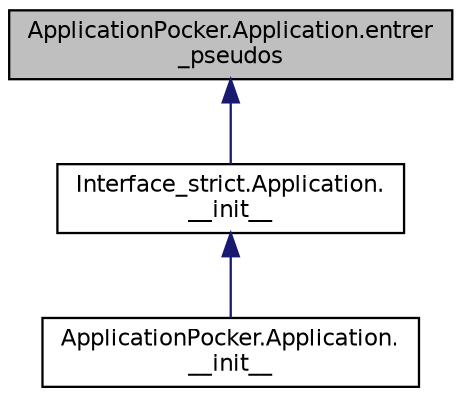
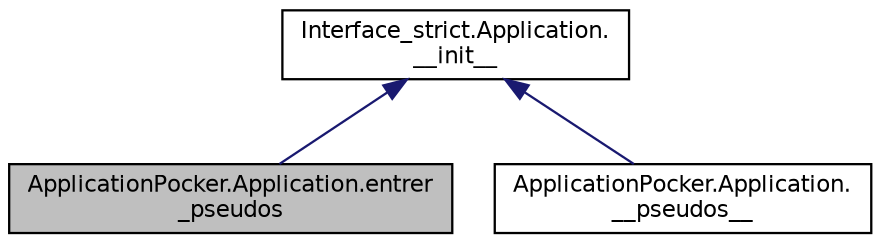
edge "Interface_strict.Application. __init__" -> "ApplicationPocker.Application.entrer _pseudos": reversed
node "ApplicationPocker.Application. __init__": label "ApplicationPocker.Application. __init__" -> "ApplicationPocker.Application. __pseudos__"
